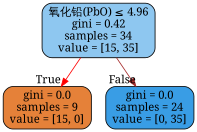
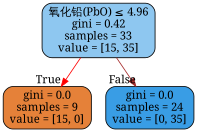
node "氧化铅(PbO) ≤ 4.96": text "samples = 34" -> "samples = 33"
